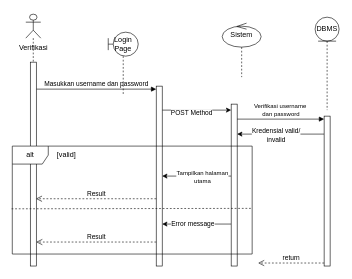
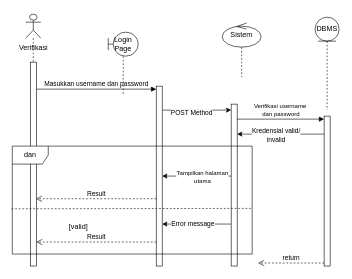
node "alt": label "alt" -> "dan"
node "[valid]": moved (66, 155) -> (78, 227)
